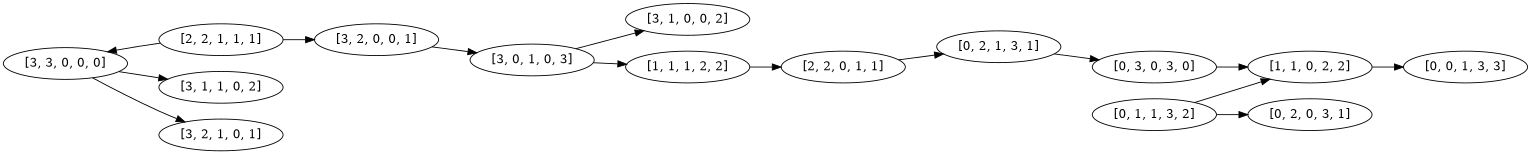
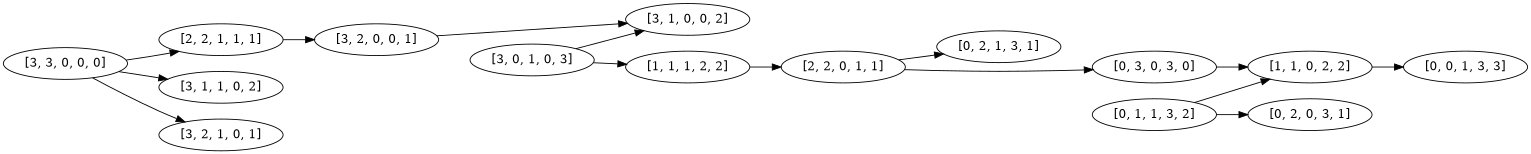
edge "[2, 2, 1, 1, 1]" -> "[3, 3, 0, 0, 0]": reversed
edge "[3, 2, 0, 0, 1]" -> "[3, 0, 1, 0, 3]": now "[3, 2, 0, 0, 1]" -> "[3, 1, 0, 0, 2]"
edge "[0, 2, 1, 3, 1]" -> "[0, 3, 0, 3, 0]": now "[2, 2, 0, 1, 1]" -> "[0, 3, 0, 3, 0]"
